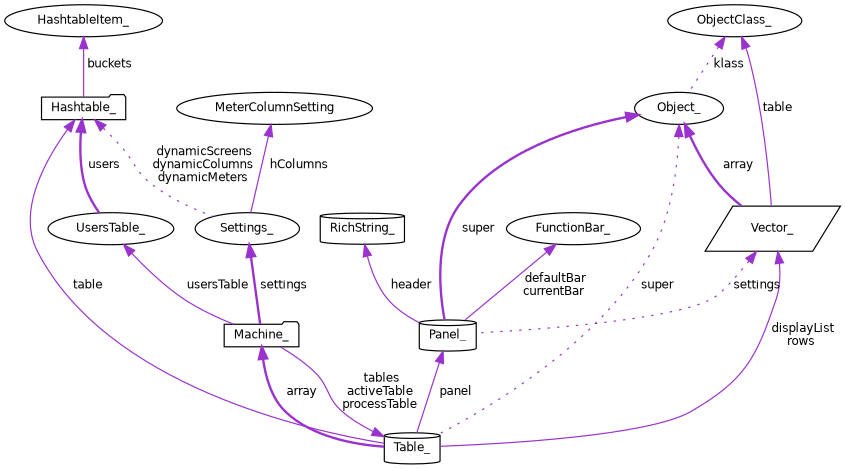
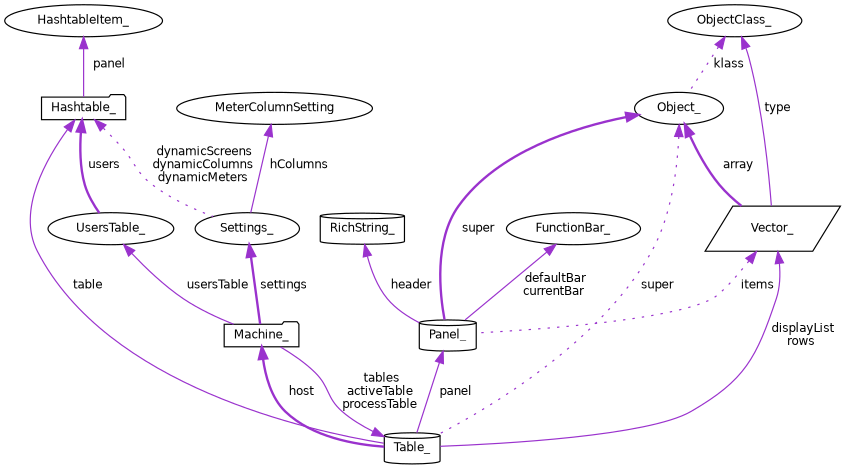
edge "Hashtable_" -> "HashtableItem_": label " buckets" -> " panel"
edge "Vector_" -> "ObjectClass_": label " table" -> " type"
edge "Panel_" -> "Vector_": label " settings" -> " items"
edge "Table_" -> "Machine_": label " array" -> " host"
